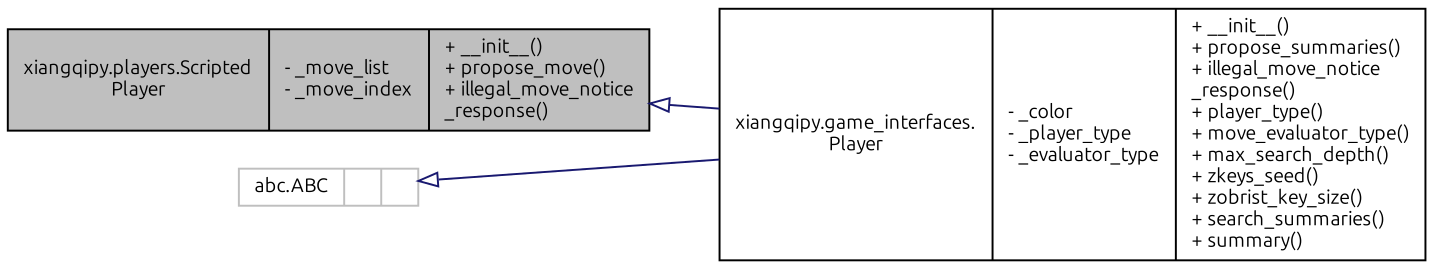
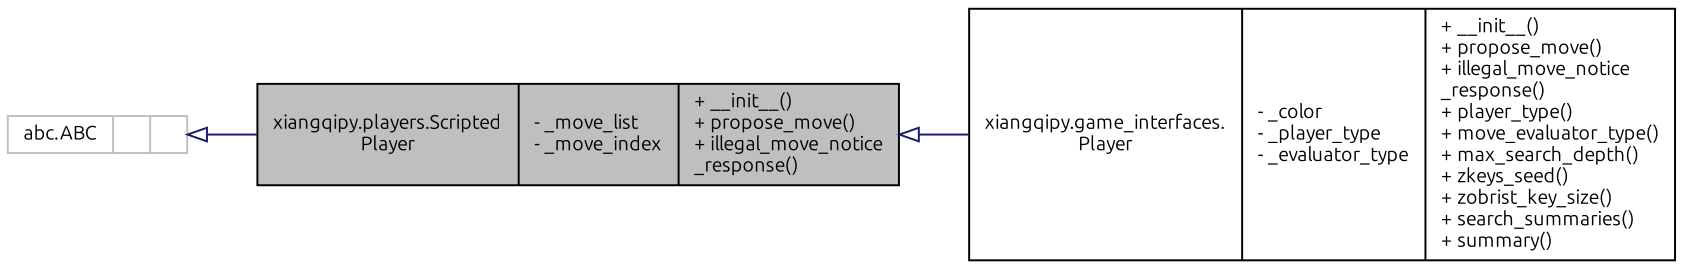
node "xiangqipy.game_interfaces.": text "+ propose_summaries()" -> "+ propose_move()"
edge "xiangqipy.game_interfaces." -> "abc.ABC": now "xiangqipy.players.Scripted" -> "abc.ABC"
